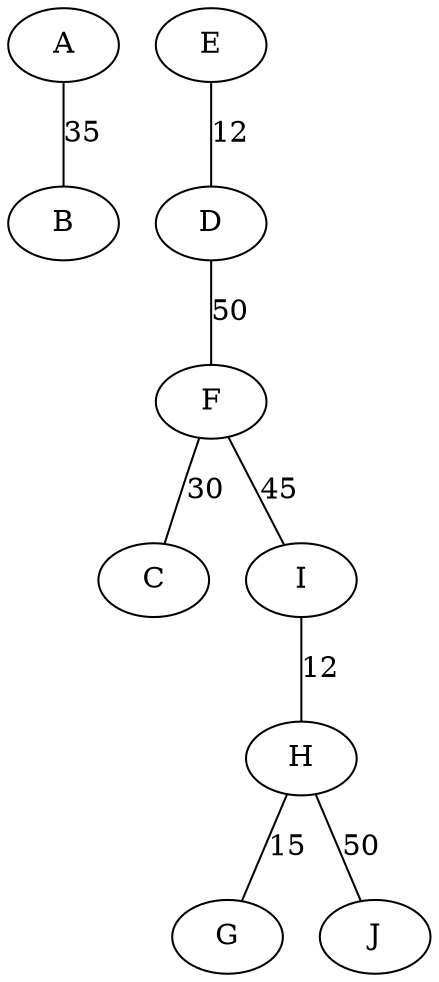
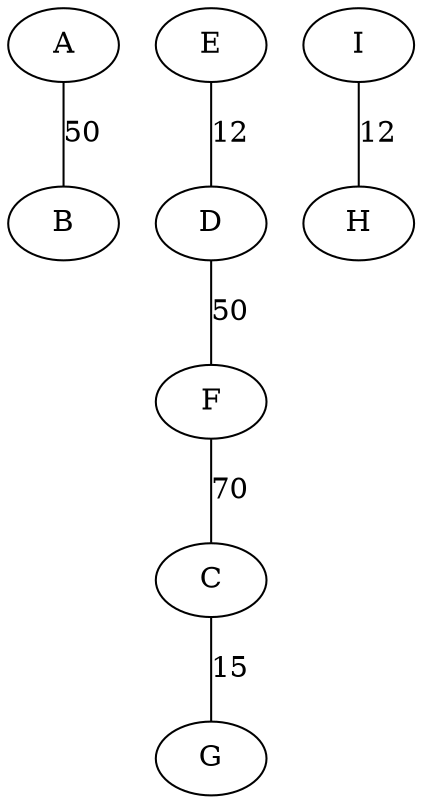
edge "A" -- "B": label "35" -> "50"
edge "F" -- "C": label "30" -> "70"
edge "F" -- "I": removed, label "45"
edge "H" -- "G": now "C" -- "G"
node "J": removed
